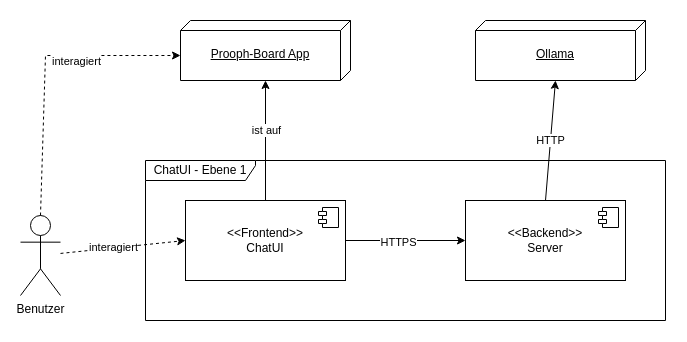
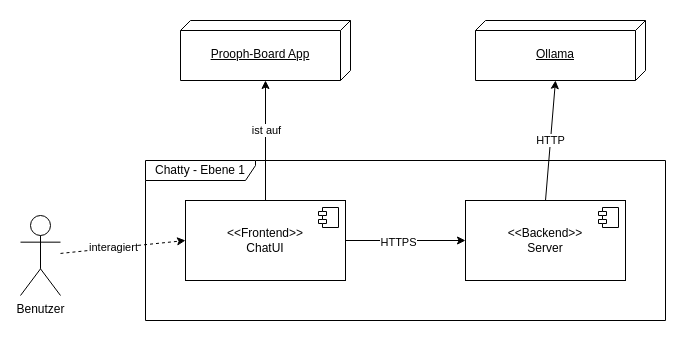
edge "Benutzer" -> "Prooph-Board App": removed, label "interagiert"
node "ChatUI - Ebene 1": label "ChatUI - Ebene 1" -> "Chatty - Ebene 1"
